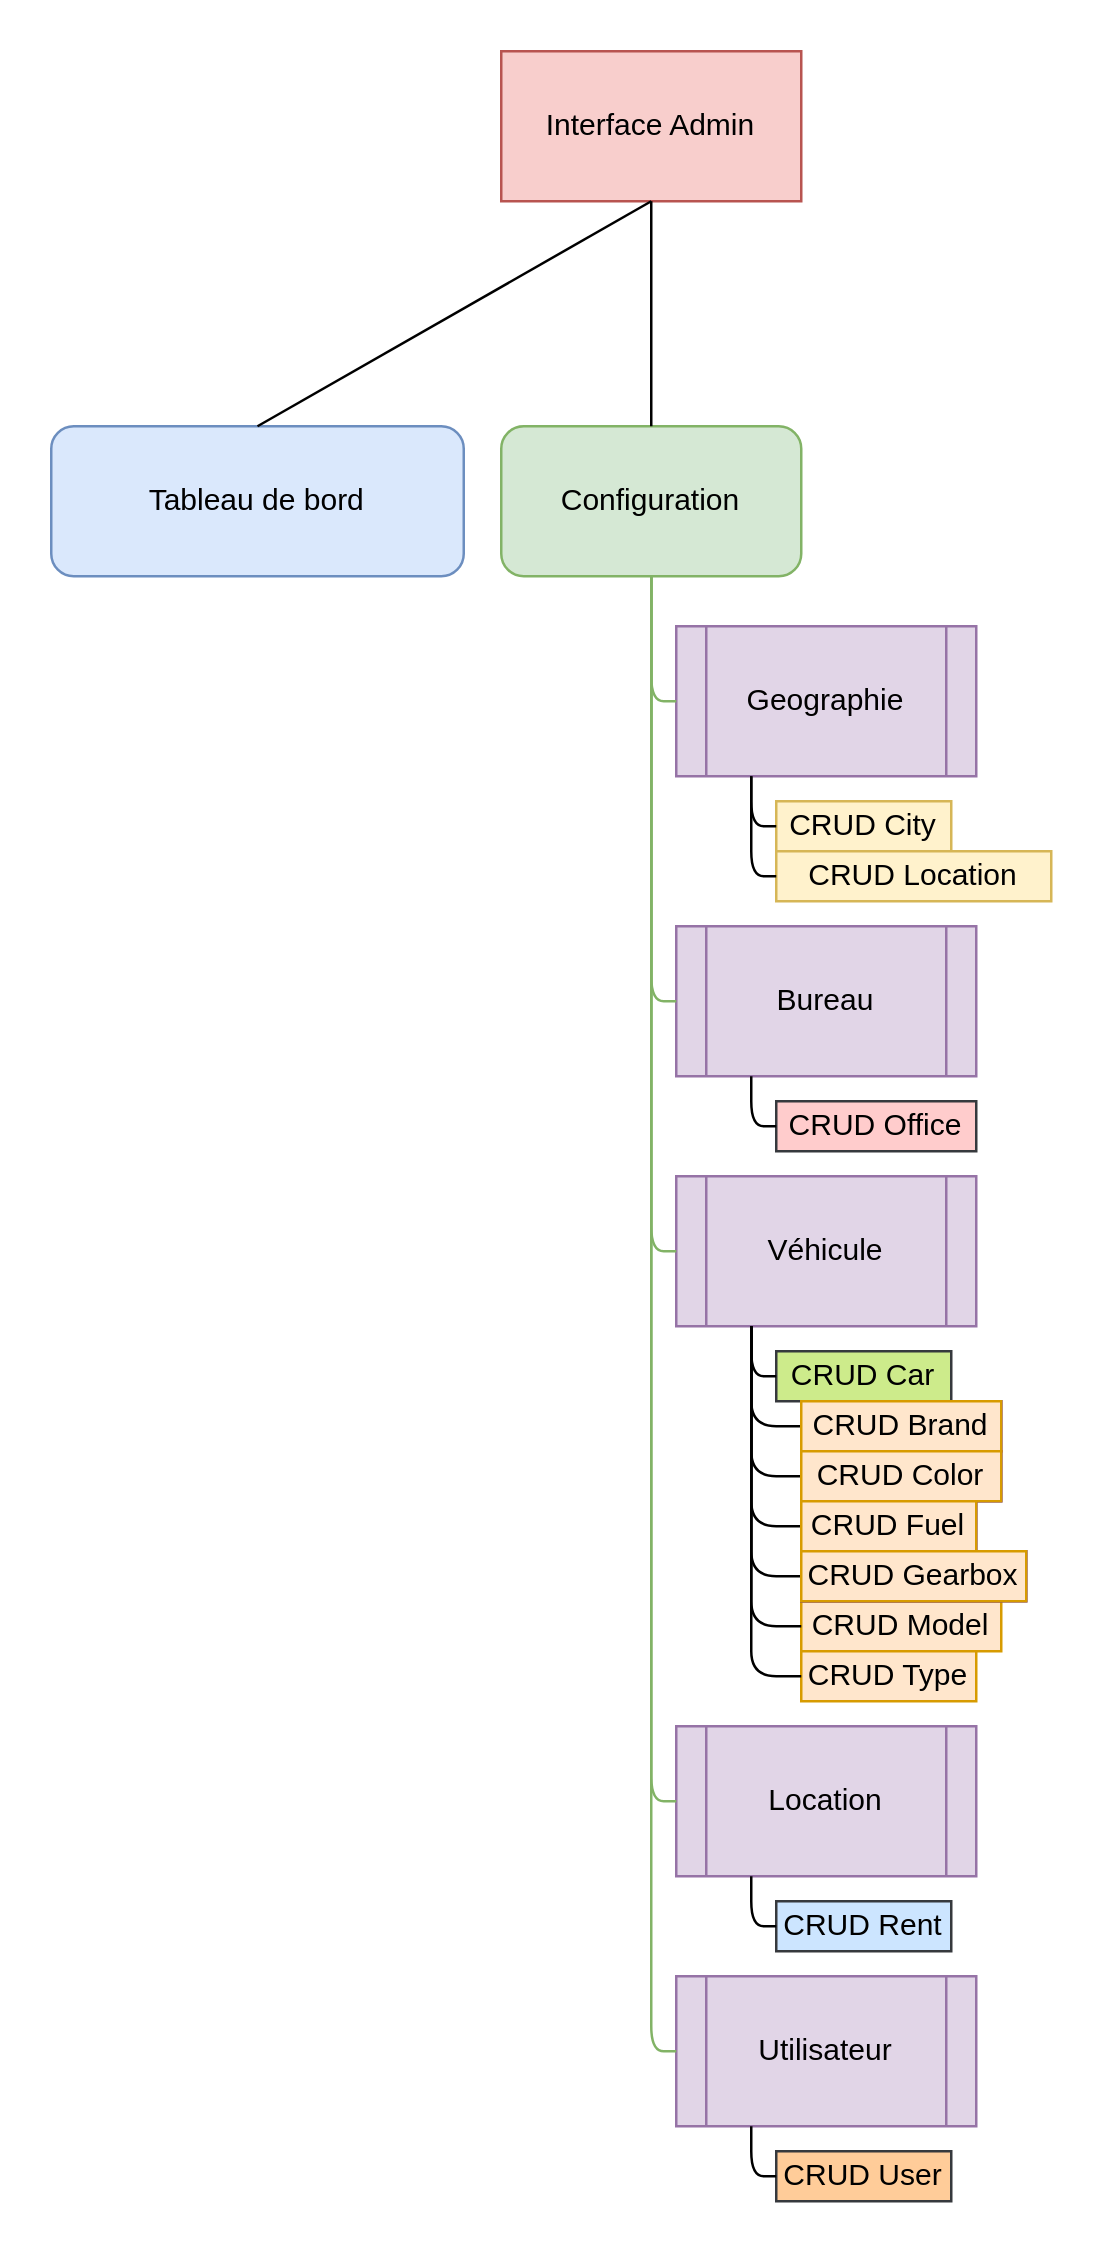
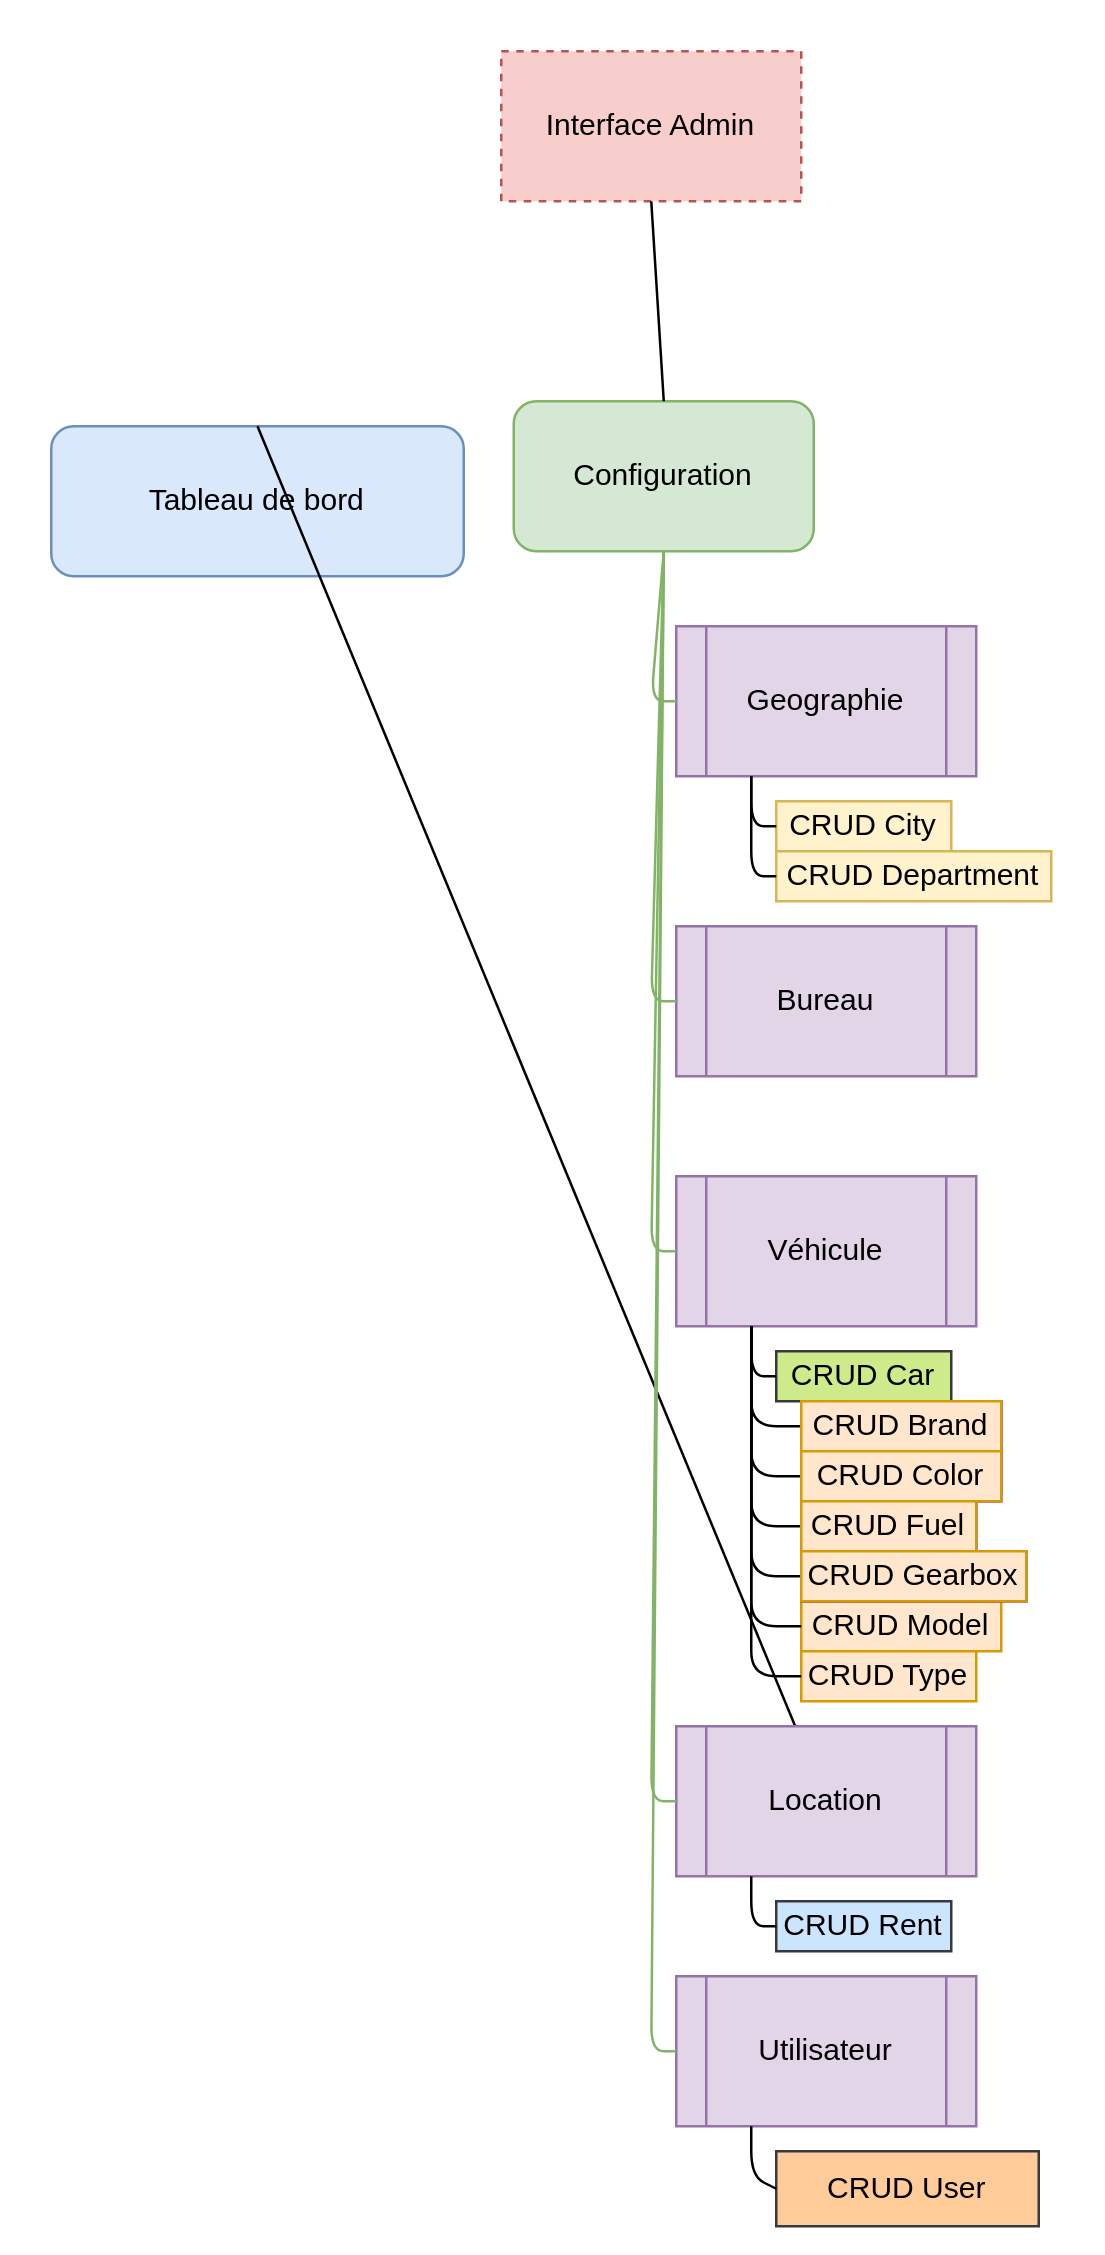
node "Interface Admin": style solid -> dashed
edge "Interface Admin" -- "Tableau de bord": now "Location" -- "Tableau de bord"
node "Configuration": moved (651, 501) -> (664, 476)
node "CRUD Location": label "CRUD Location" -> "CRUD Department"
edge "Bureau" -- "CRUD Office": removed
node "CRUD Office": removed
node "CRUD User": size 175x50 -> 263x75
